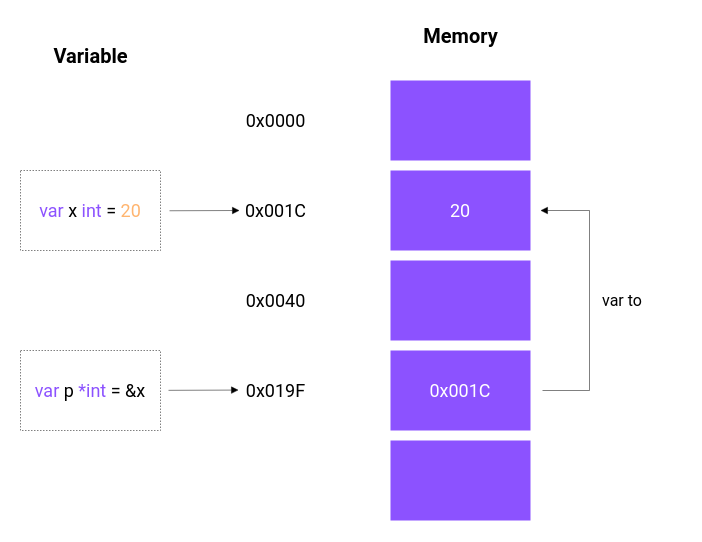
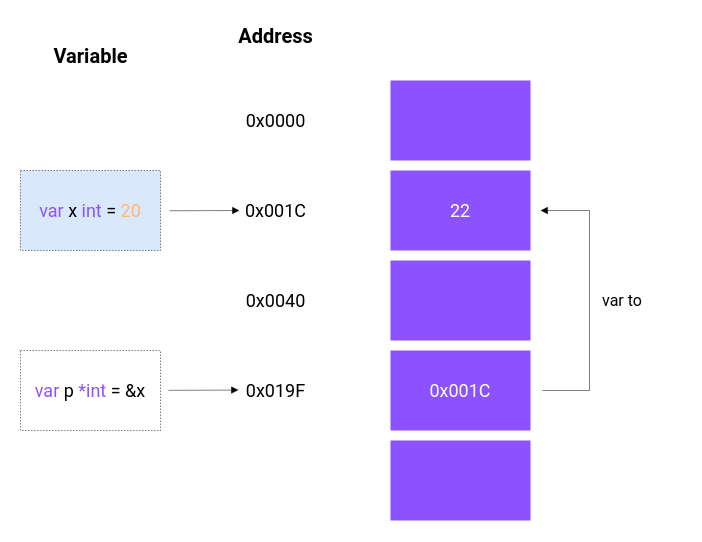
node "Address": added
node "Memory": removed
node "var x int = 20": fillcolor #ffffff -> #dae8fc
node "20": label "20" -> "22"
